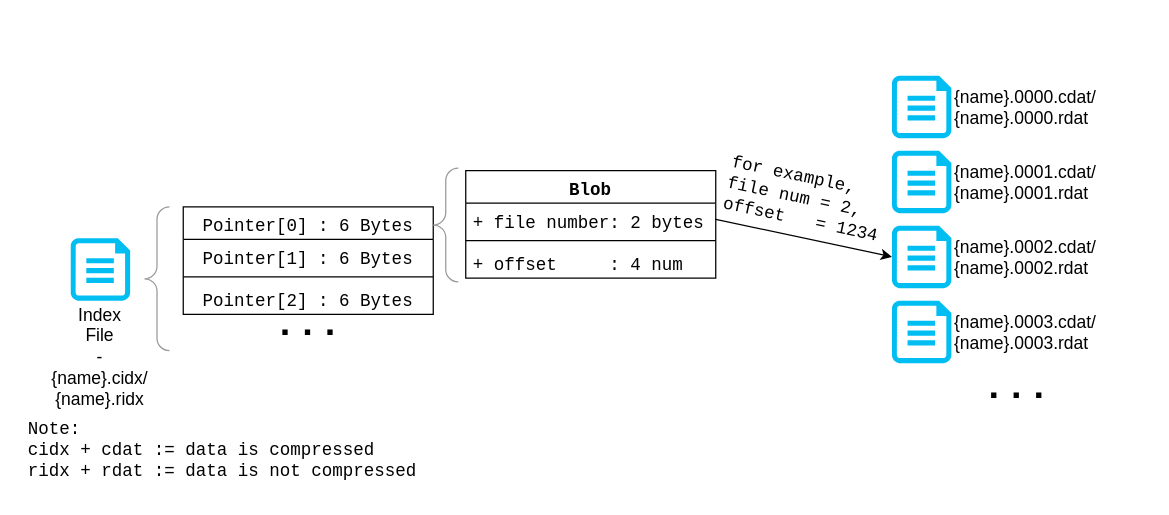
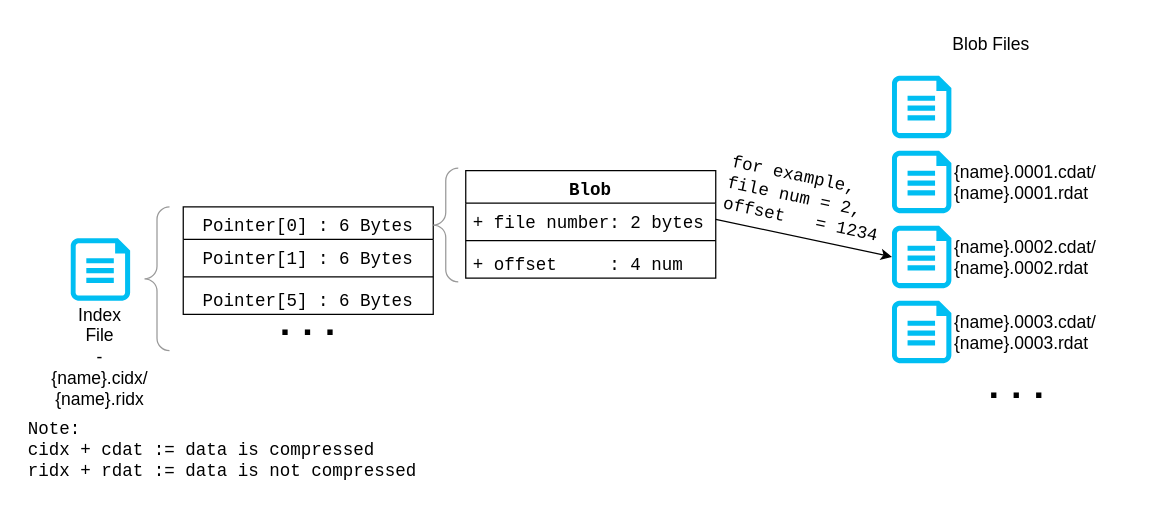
node "Blob Files": added
node "{name}.0000.cdat/ {name}.0000.rdat": removed
node "Pointer[2] : 6 Bytes": label "Pointer[2] : 6 Bytes" -> "Pointer[5] : 6 Bytes"
